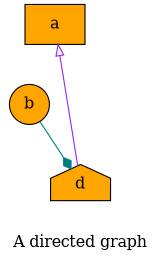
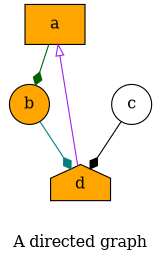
edge "a" -> "b": added
node "c": added
